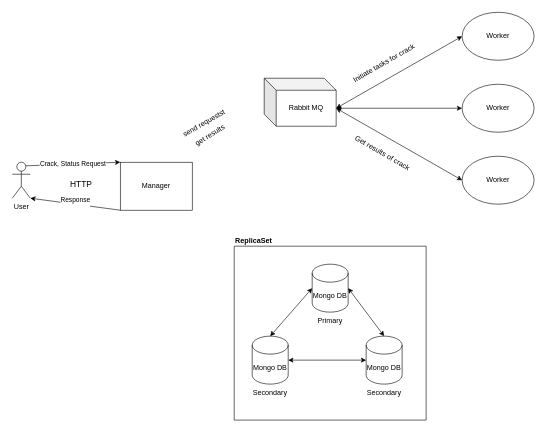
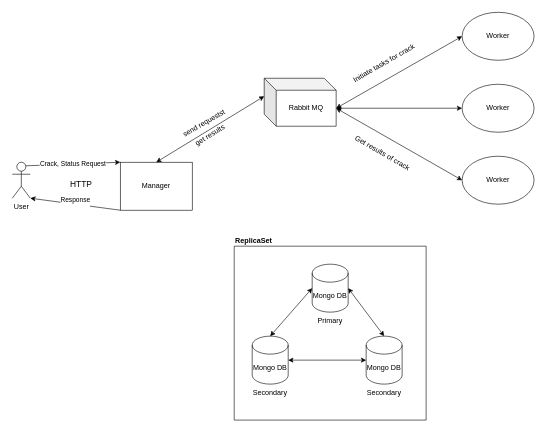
edge "Rabbit MQ" -- "Manager": added
